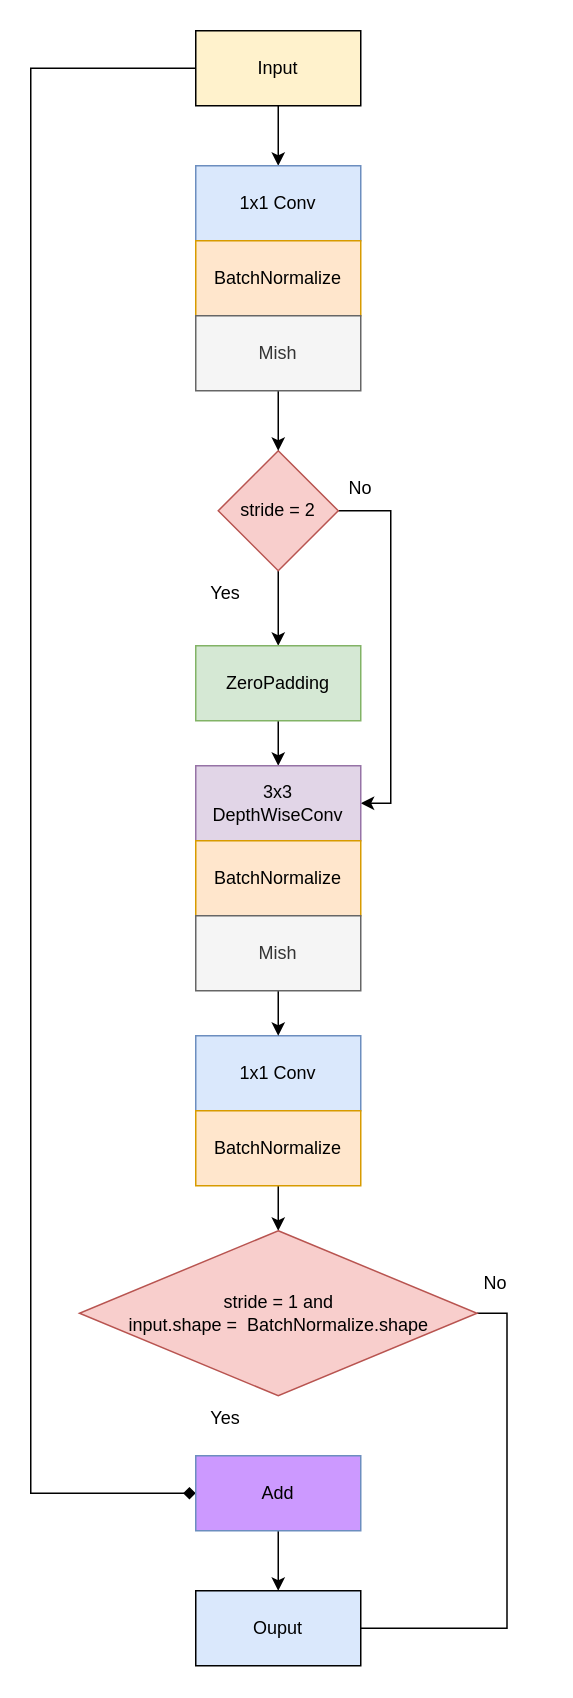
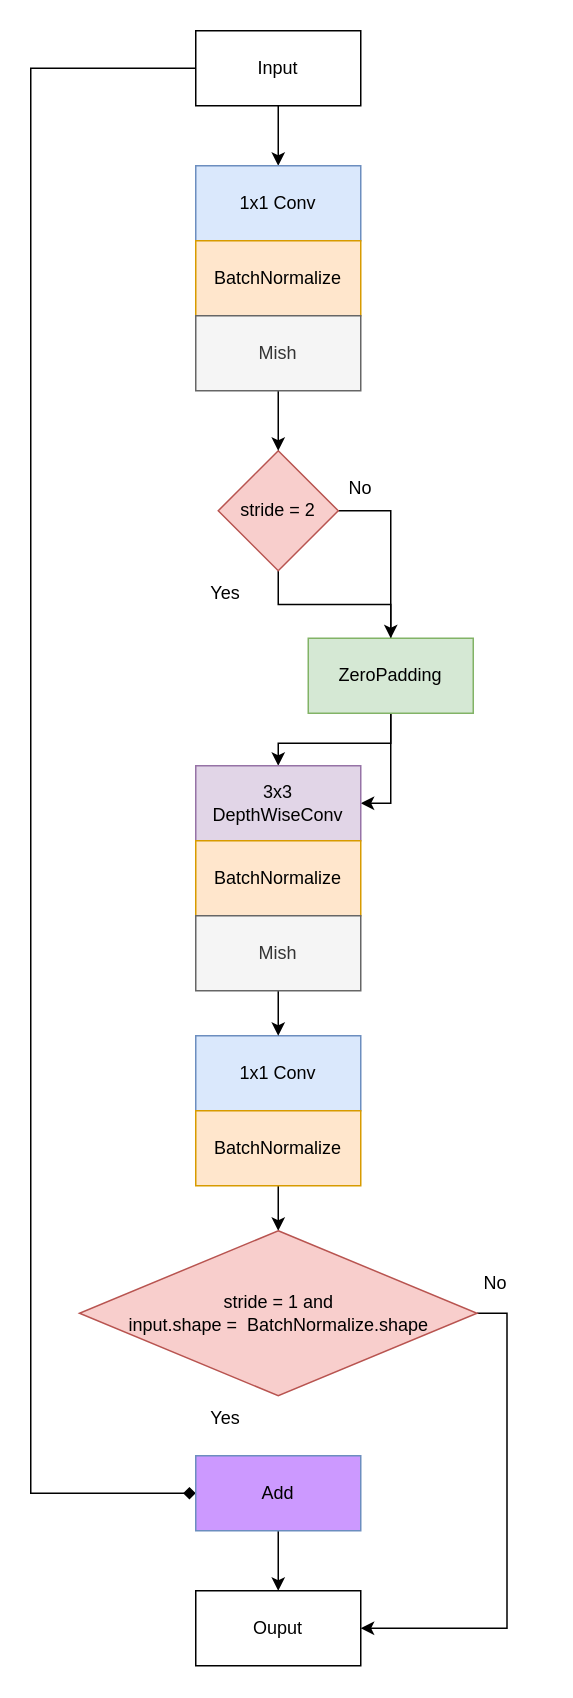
node "Input": fillcolor #fff2cc -> #ffffff
node "ZeroPadding": moved (278, 683) -> (391, 676)
node "Ouput": fillcolor #dae8fc -> #ffffff
edge "stride = 1 and input.shape = BatchNormalize.shape" -- "Ouput": arrowhead none -> classic
